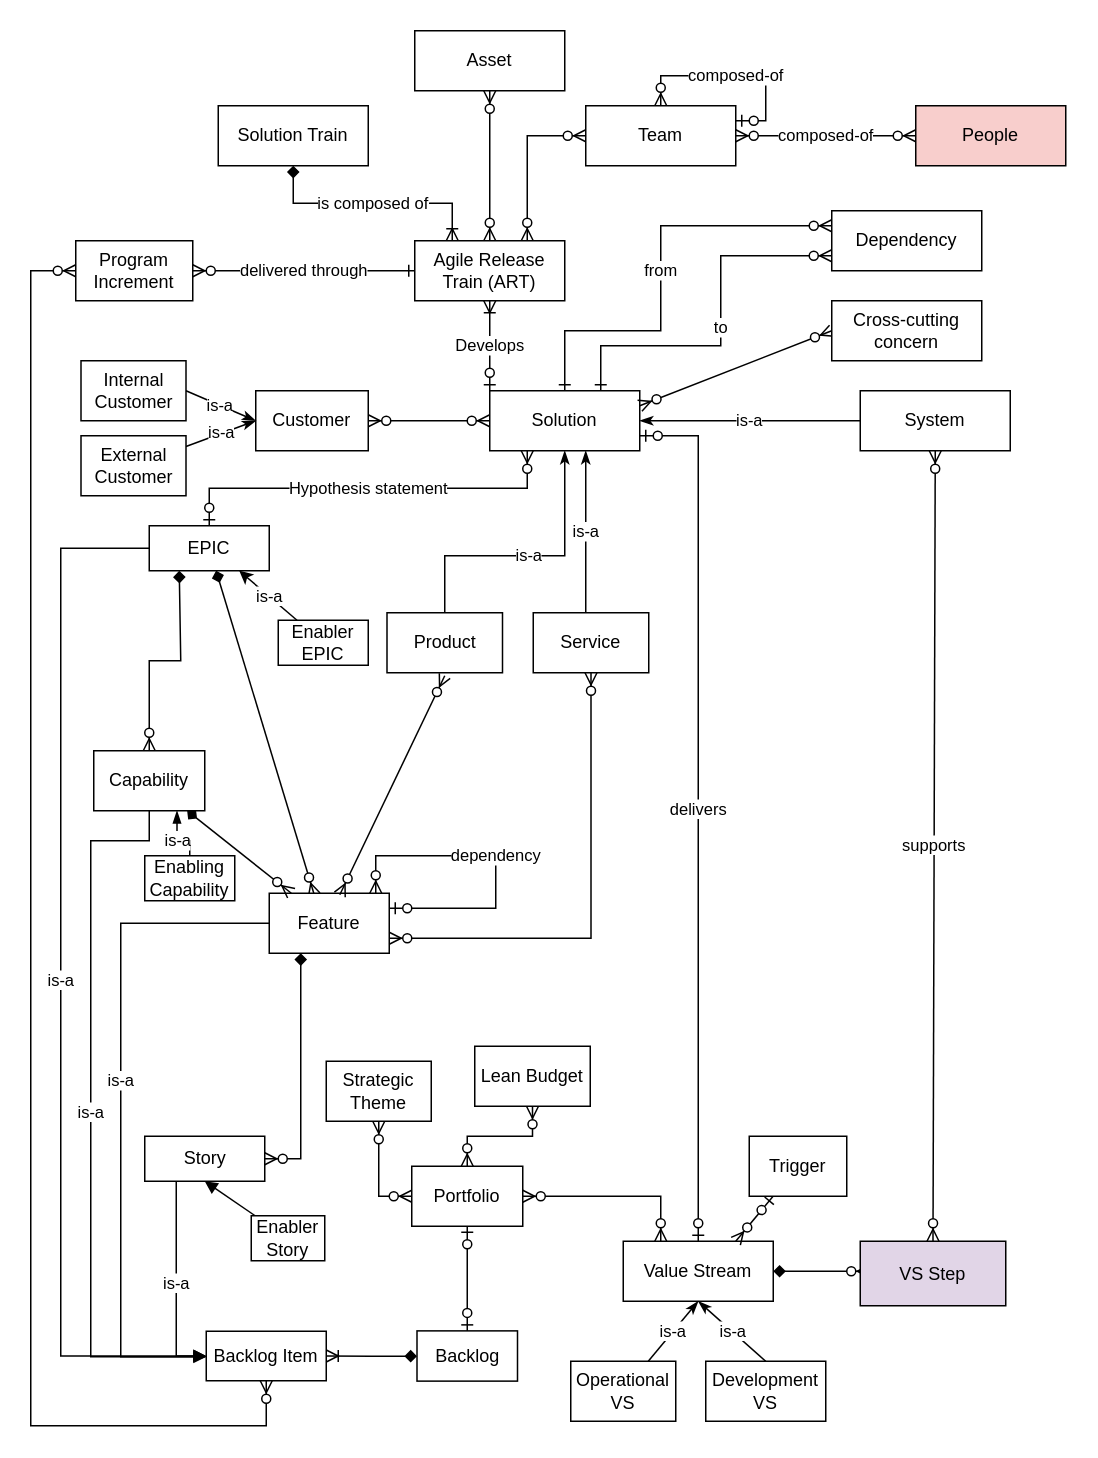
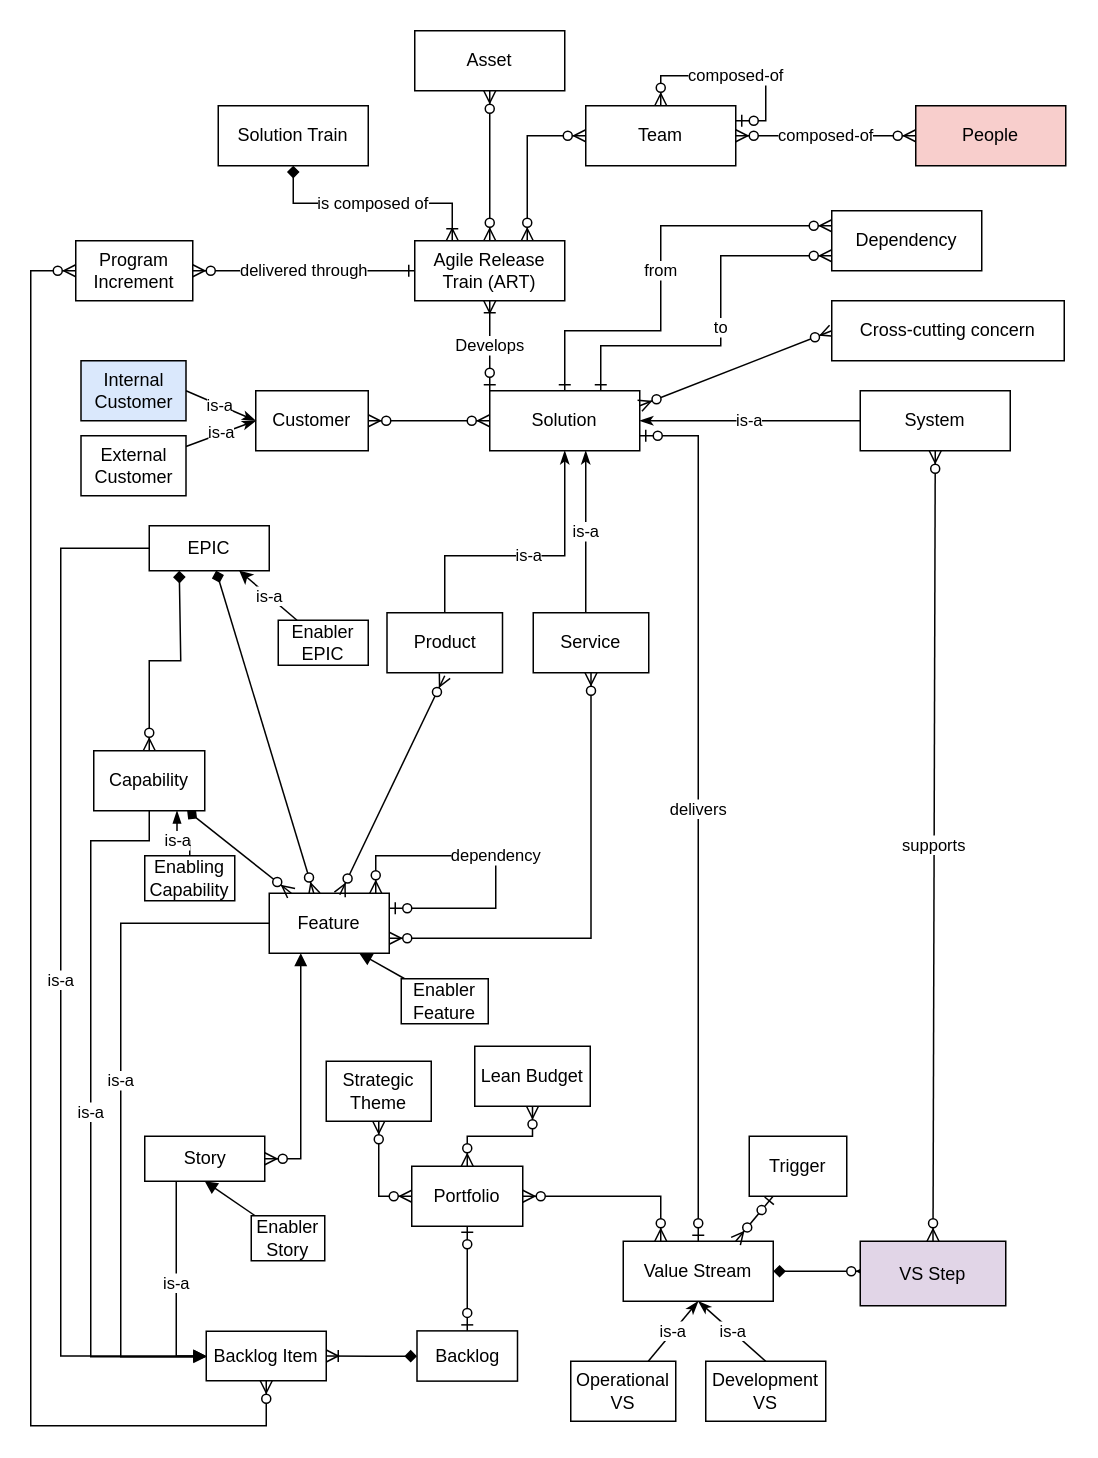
node "Cross-cutting concern": size 150x60 -> 233x60
node "Internal Customer": fillcolor #ffffff -> #dae8fc
edge "Solution" -- "EPIC": removed, label "Hypothesis statement"
edge "Feature" -- "Story": arrowhead diamond -> block
edge "Enabler Feature" -> "Feature": added
node "Enabler Feature": added
